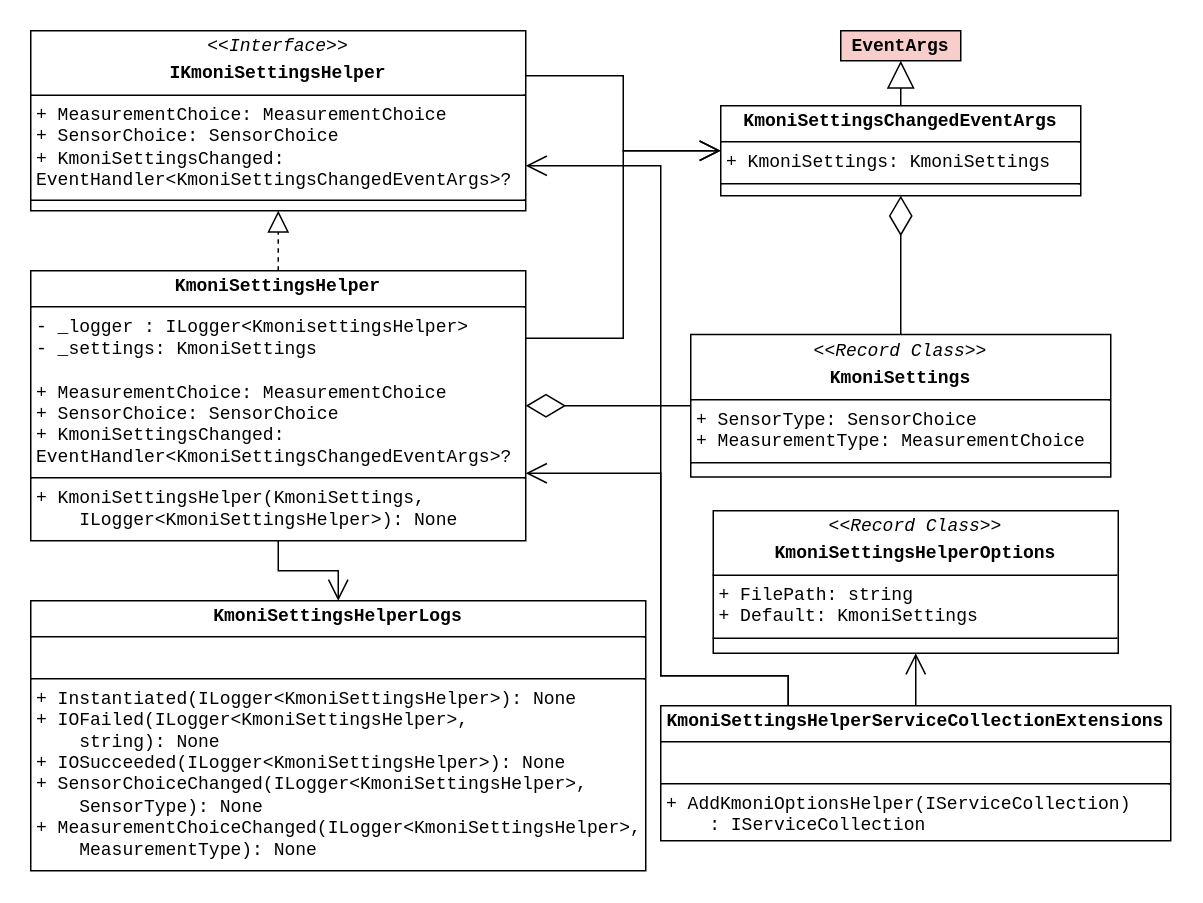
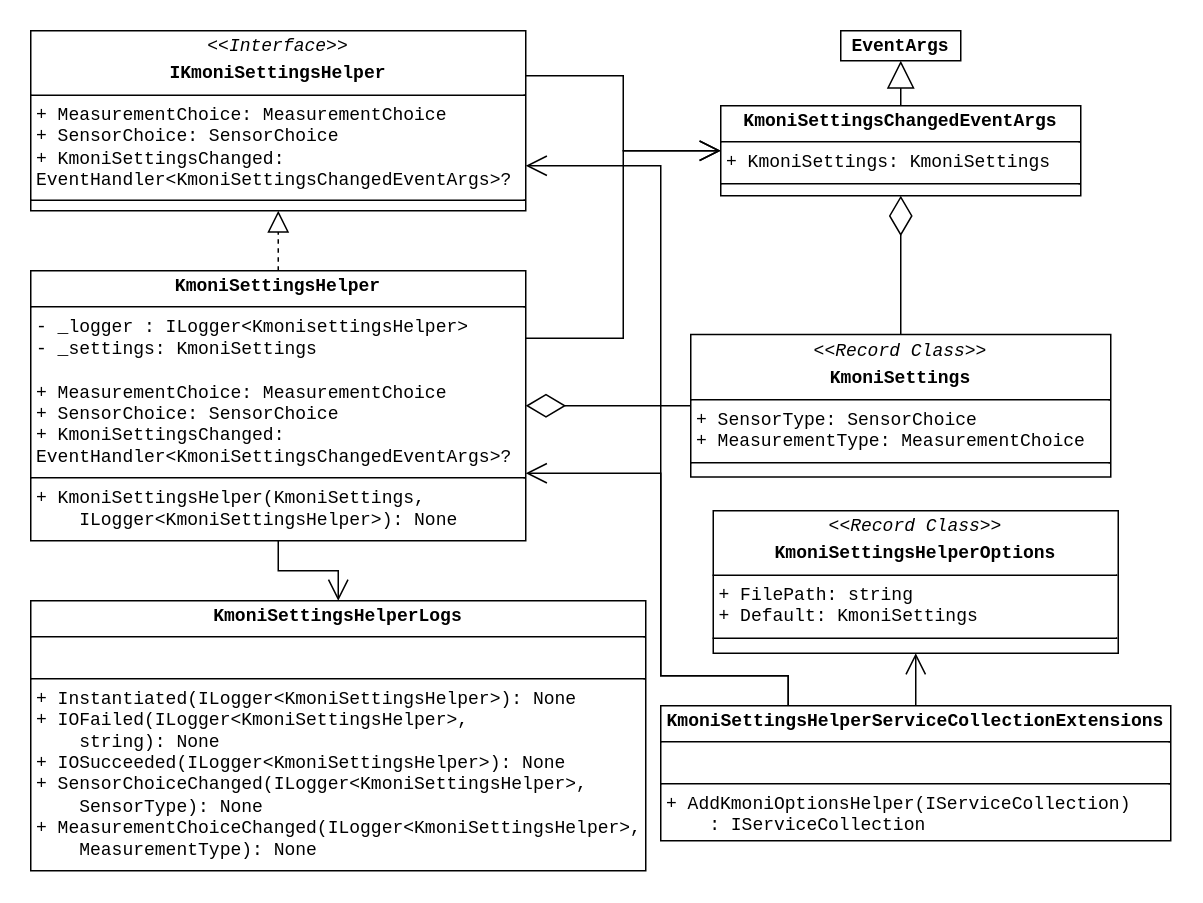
node "EventArgs": fillcolor #f8cecc -> #ffffff
